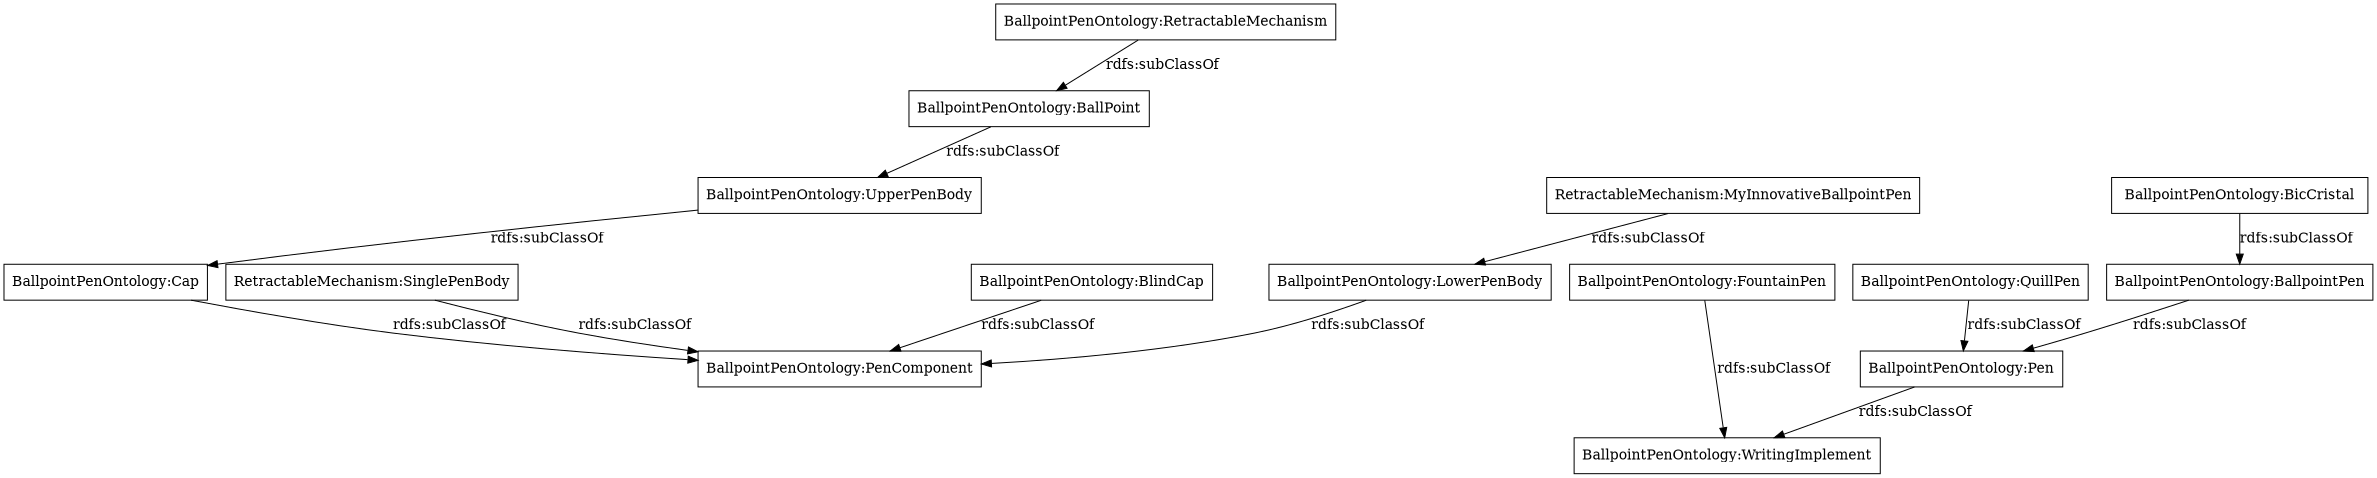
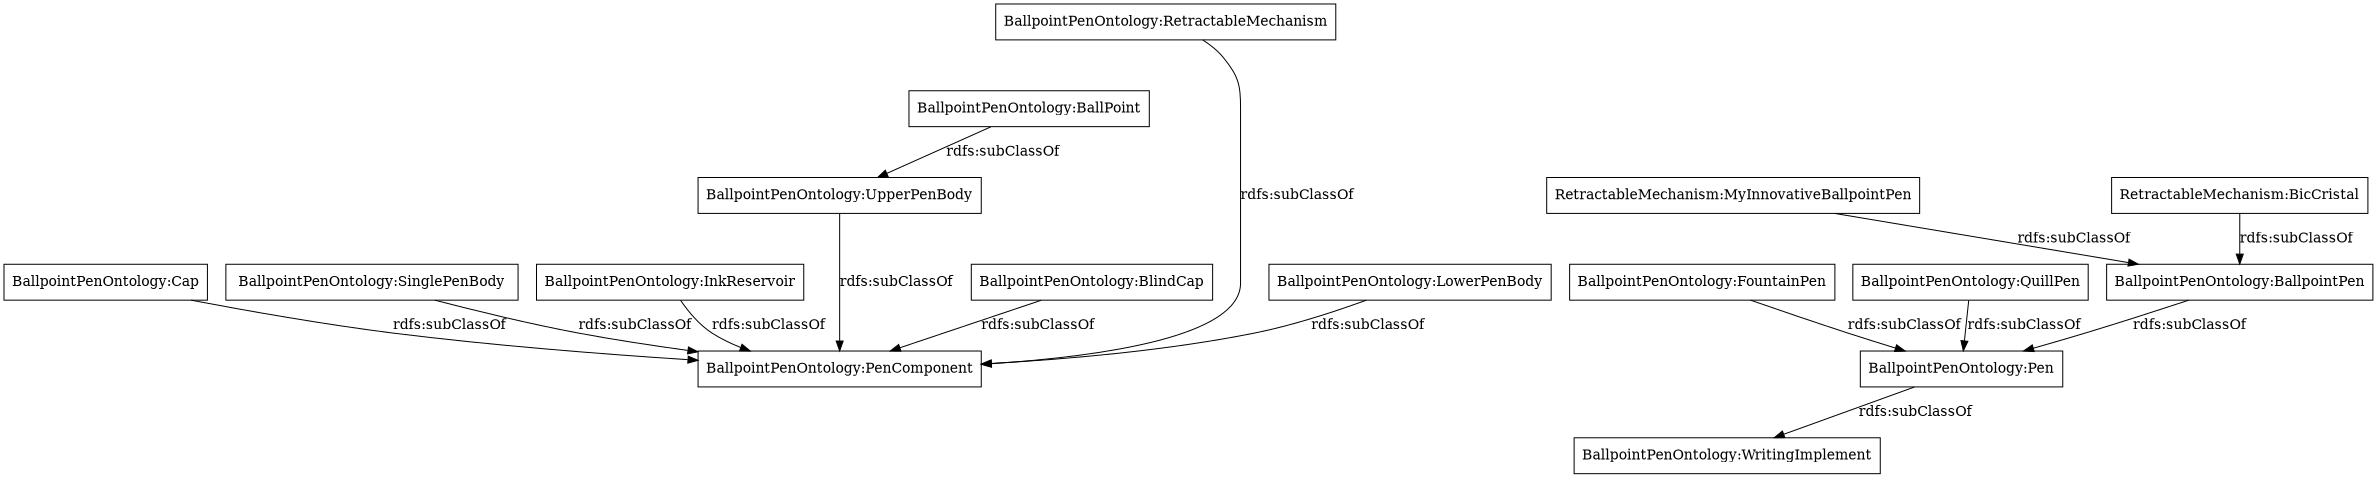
edge "BallpointPenOntology:RetractableMechanism" -> "BallpointPenOntology:BallPoint": now "BallpointPenOntology:RetractableMechanism" -> "BallpointPenOntology:PenComponent"
node "BallpointPenOntology:BicCristal": label "BallpointPenOntology:BicCristal" -> "RetractableMechanism:BicCristal"
edge "BallpointPenOntology:UpperPenBody" -> "BallpointPenOntology:Cap": now "BallpointPenOntology:UpperPenBody" -> "BallpointPenOntology:PenComponent"
edge "RetractableMechanism:MyInnovativeBallpointPen" -> "BallpointPenOntology:LowerPenBody": now "RetractableMechanism:MyInnovativeBallpointPen" -> "BallpointPenOntology:BallpointPen"
node "RetractableMechanism:SinglePenBody": label "RetractableMechanism:SinglePenBody" -> "BallpointPenOntology:SinglePenBody"
node "BallpointPenOntology:InkReservoir": added
edge "BallpointPenOntology:FountainPen" -> "BallpointPenOntology:WritingImplement": now "BallpointPenOntology:FountainPen" -> "BallpointPenOntology:Pen"
